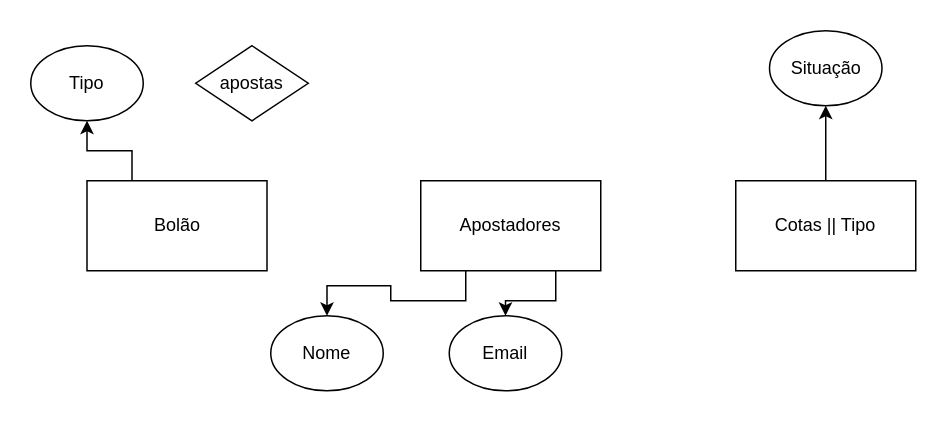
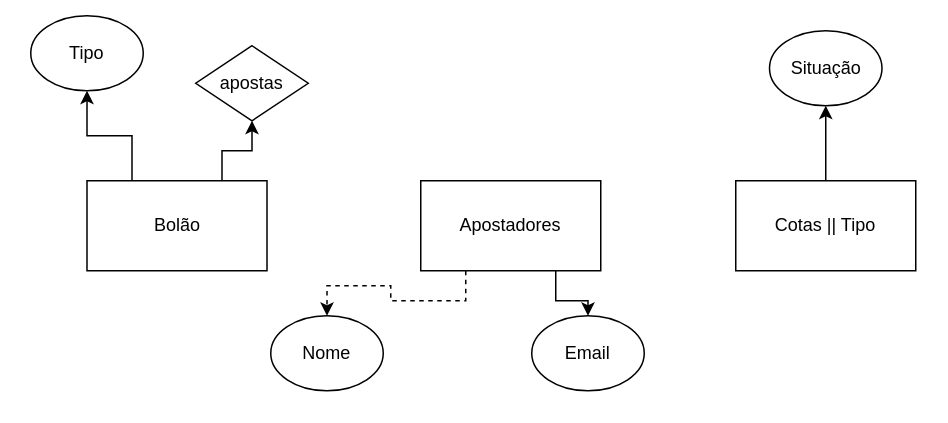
node "Tipo": moved (87, 83) -> (87, 53)
edge "Bolão" -> "apostas": added
edge "Apostadores" -> "Nome": style solid -> dashed
node "Email": moved (506, 353) -> (588, 353)
